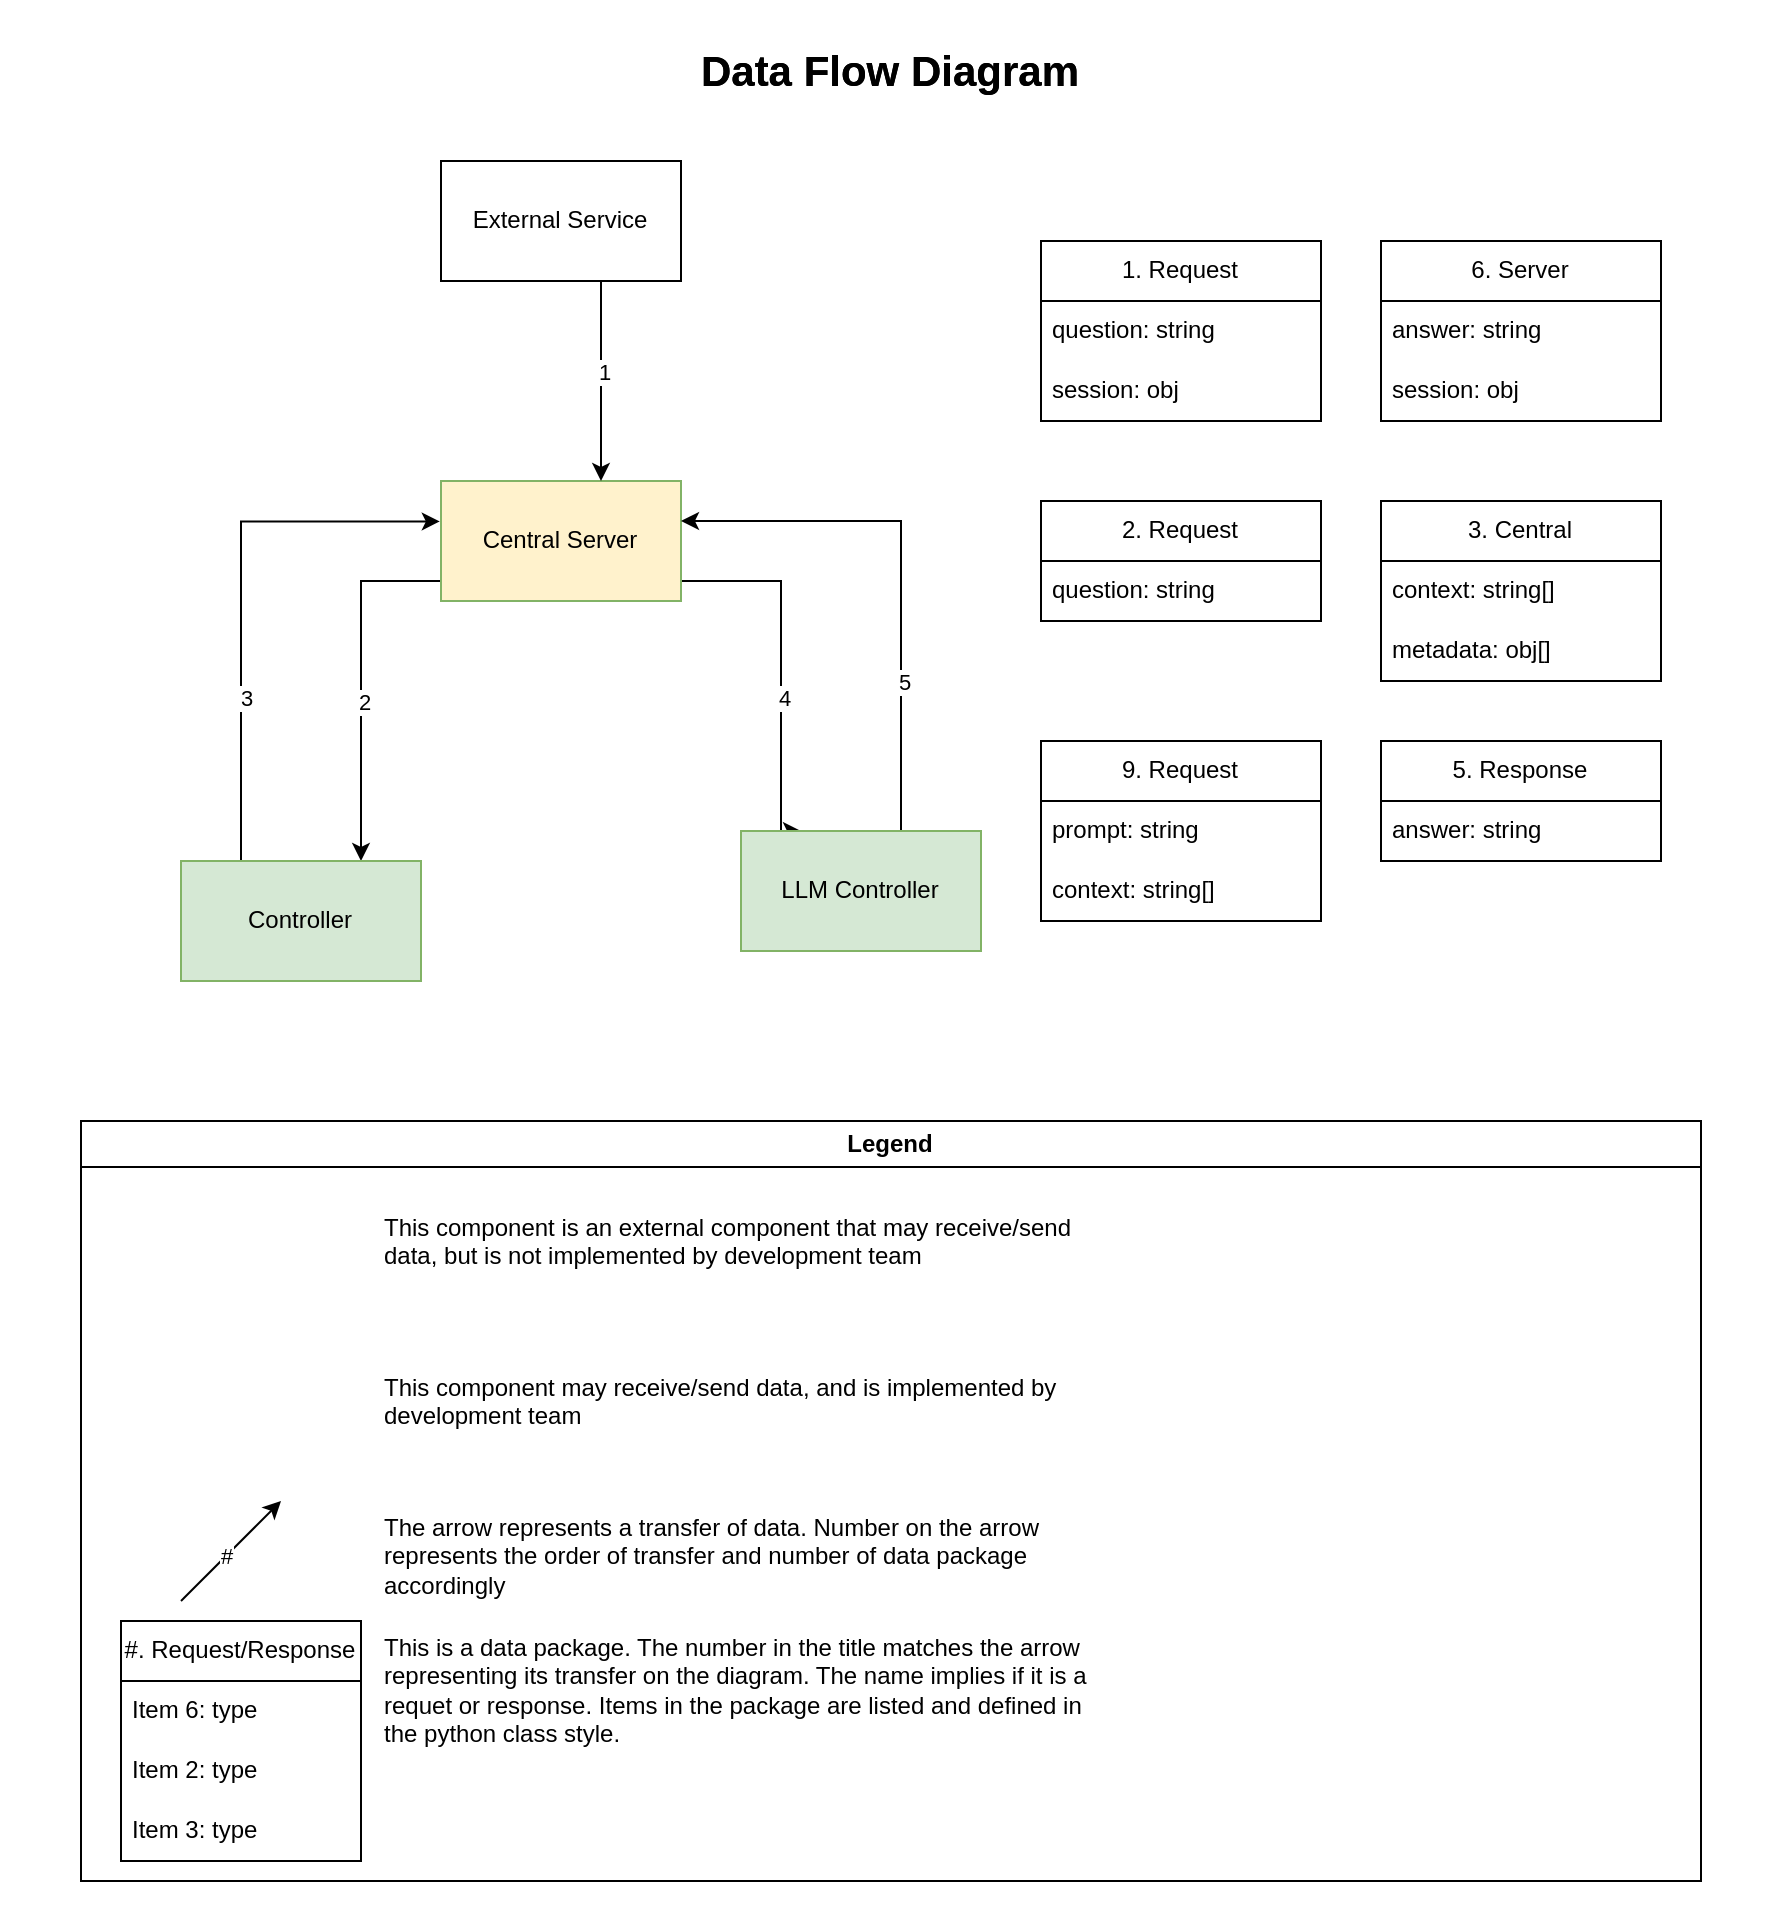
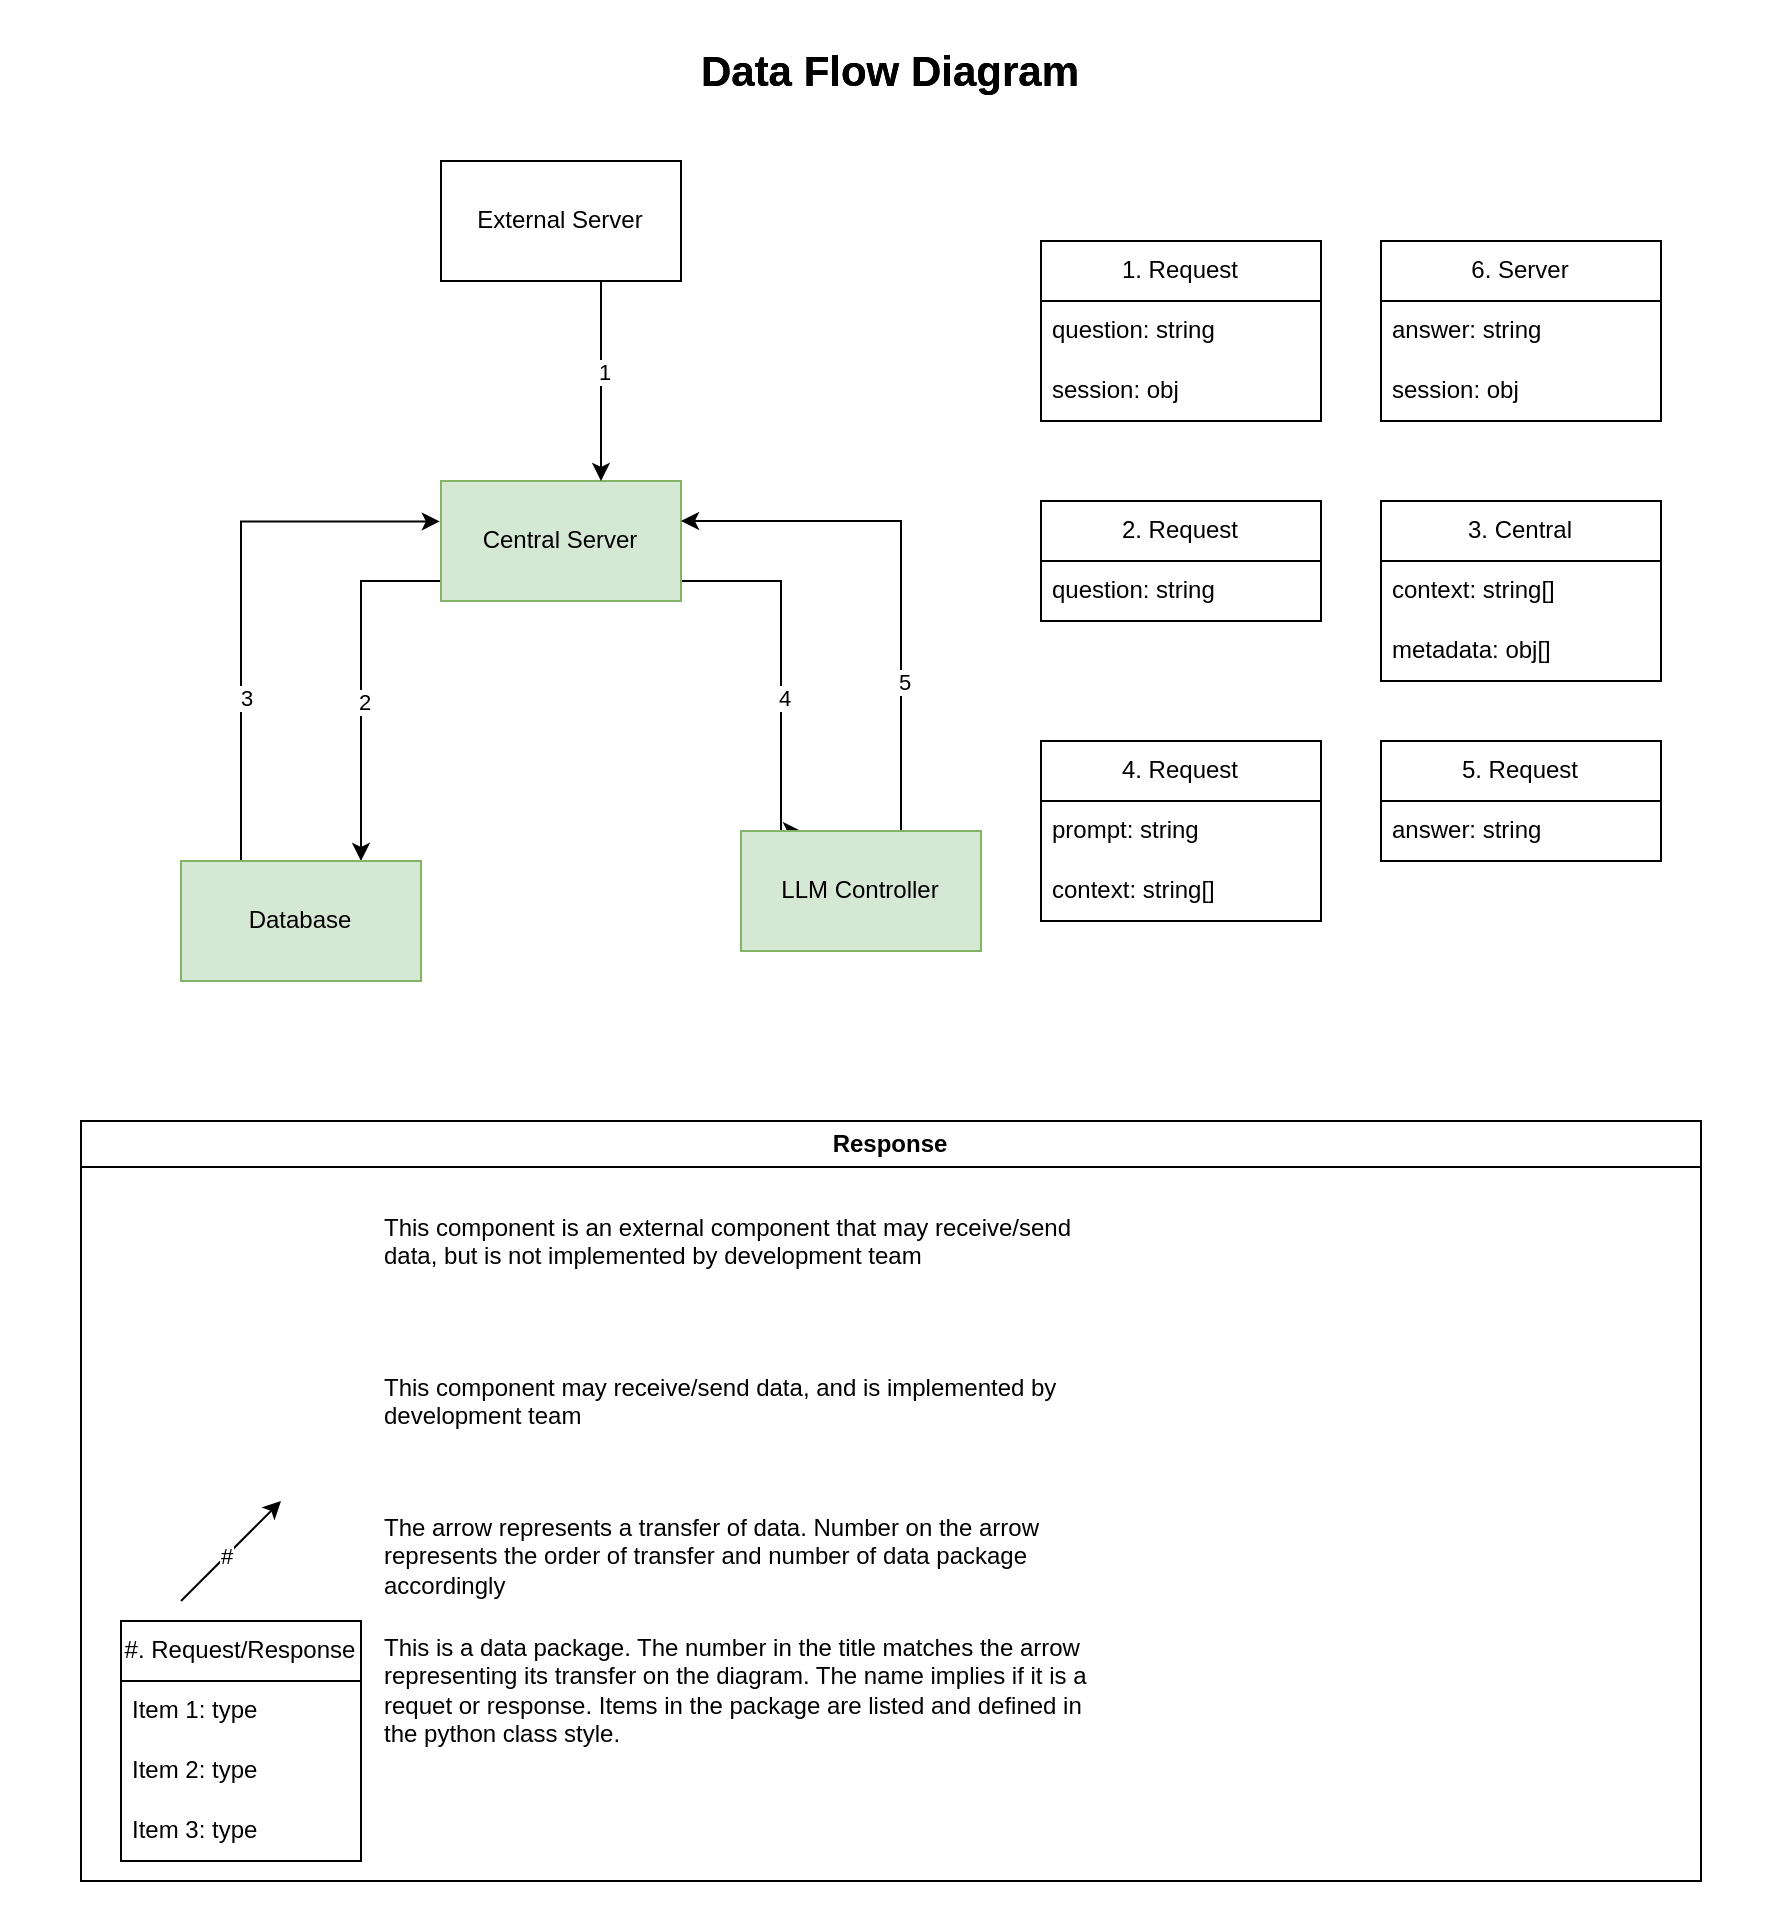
node "External Service": label "External Service" -> "External Server"
node "Central Server": fillcolor #fff2cc -> #d5e8d4
node "9. Request": label "9. Request" -> "4. Request"
node "5. Response": label "5. Response" -> "5. Request"
node "Controller": label "Controller" -> "Database"
node "Legend": label "Legend" -> "Response"
node "Item 6: type": label "Item 6: type" -> "Item 1: type"
